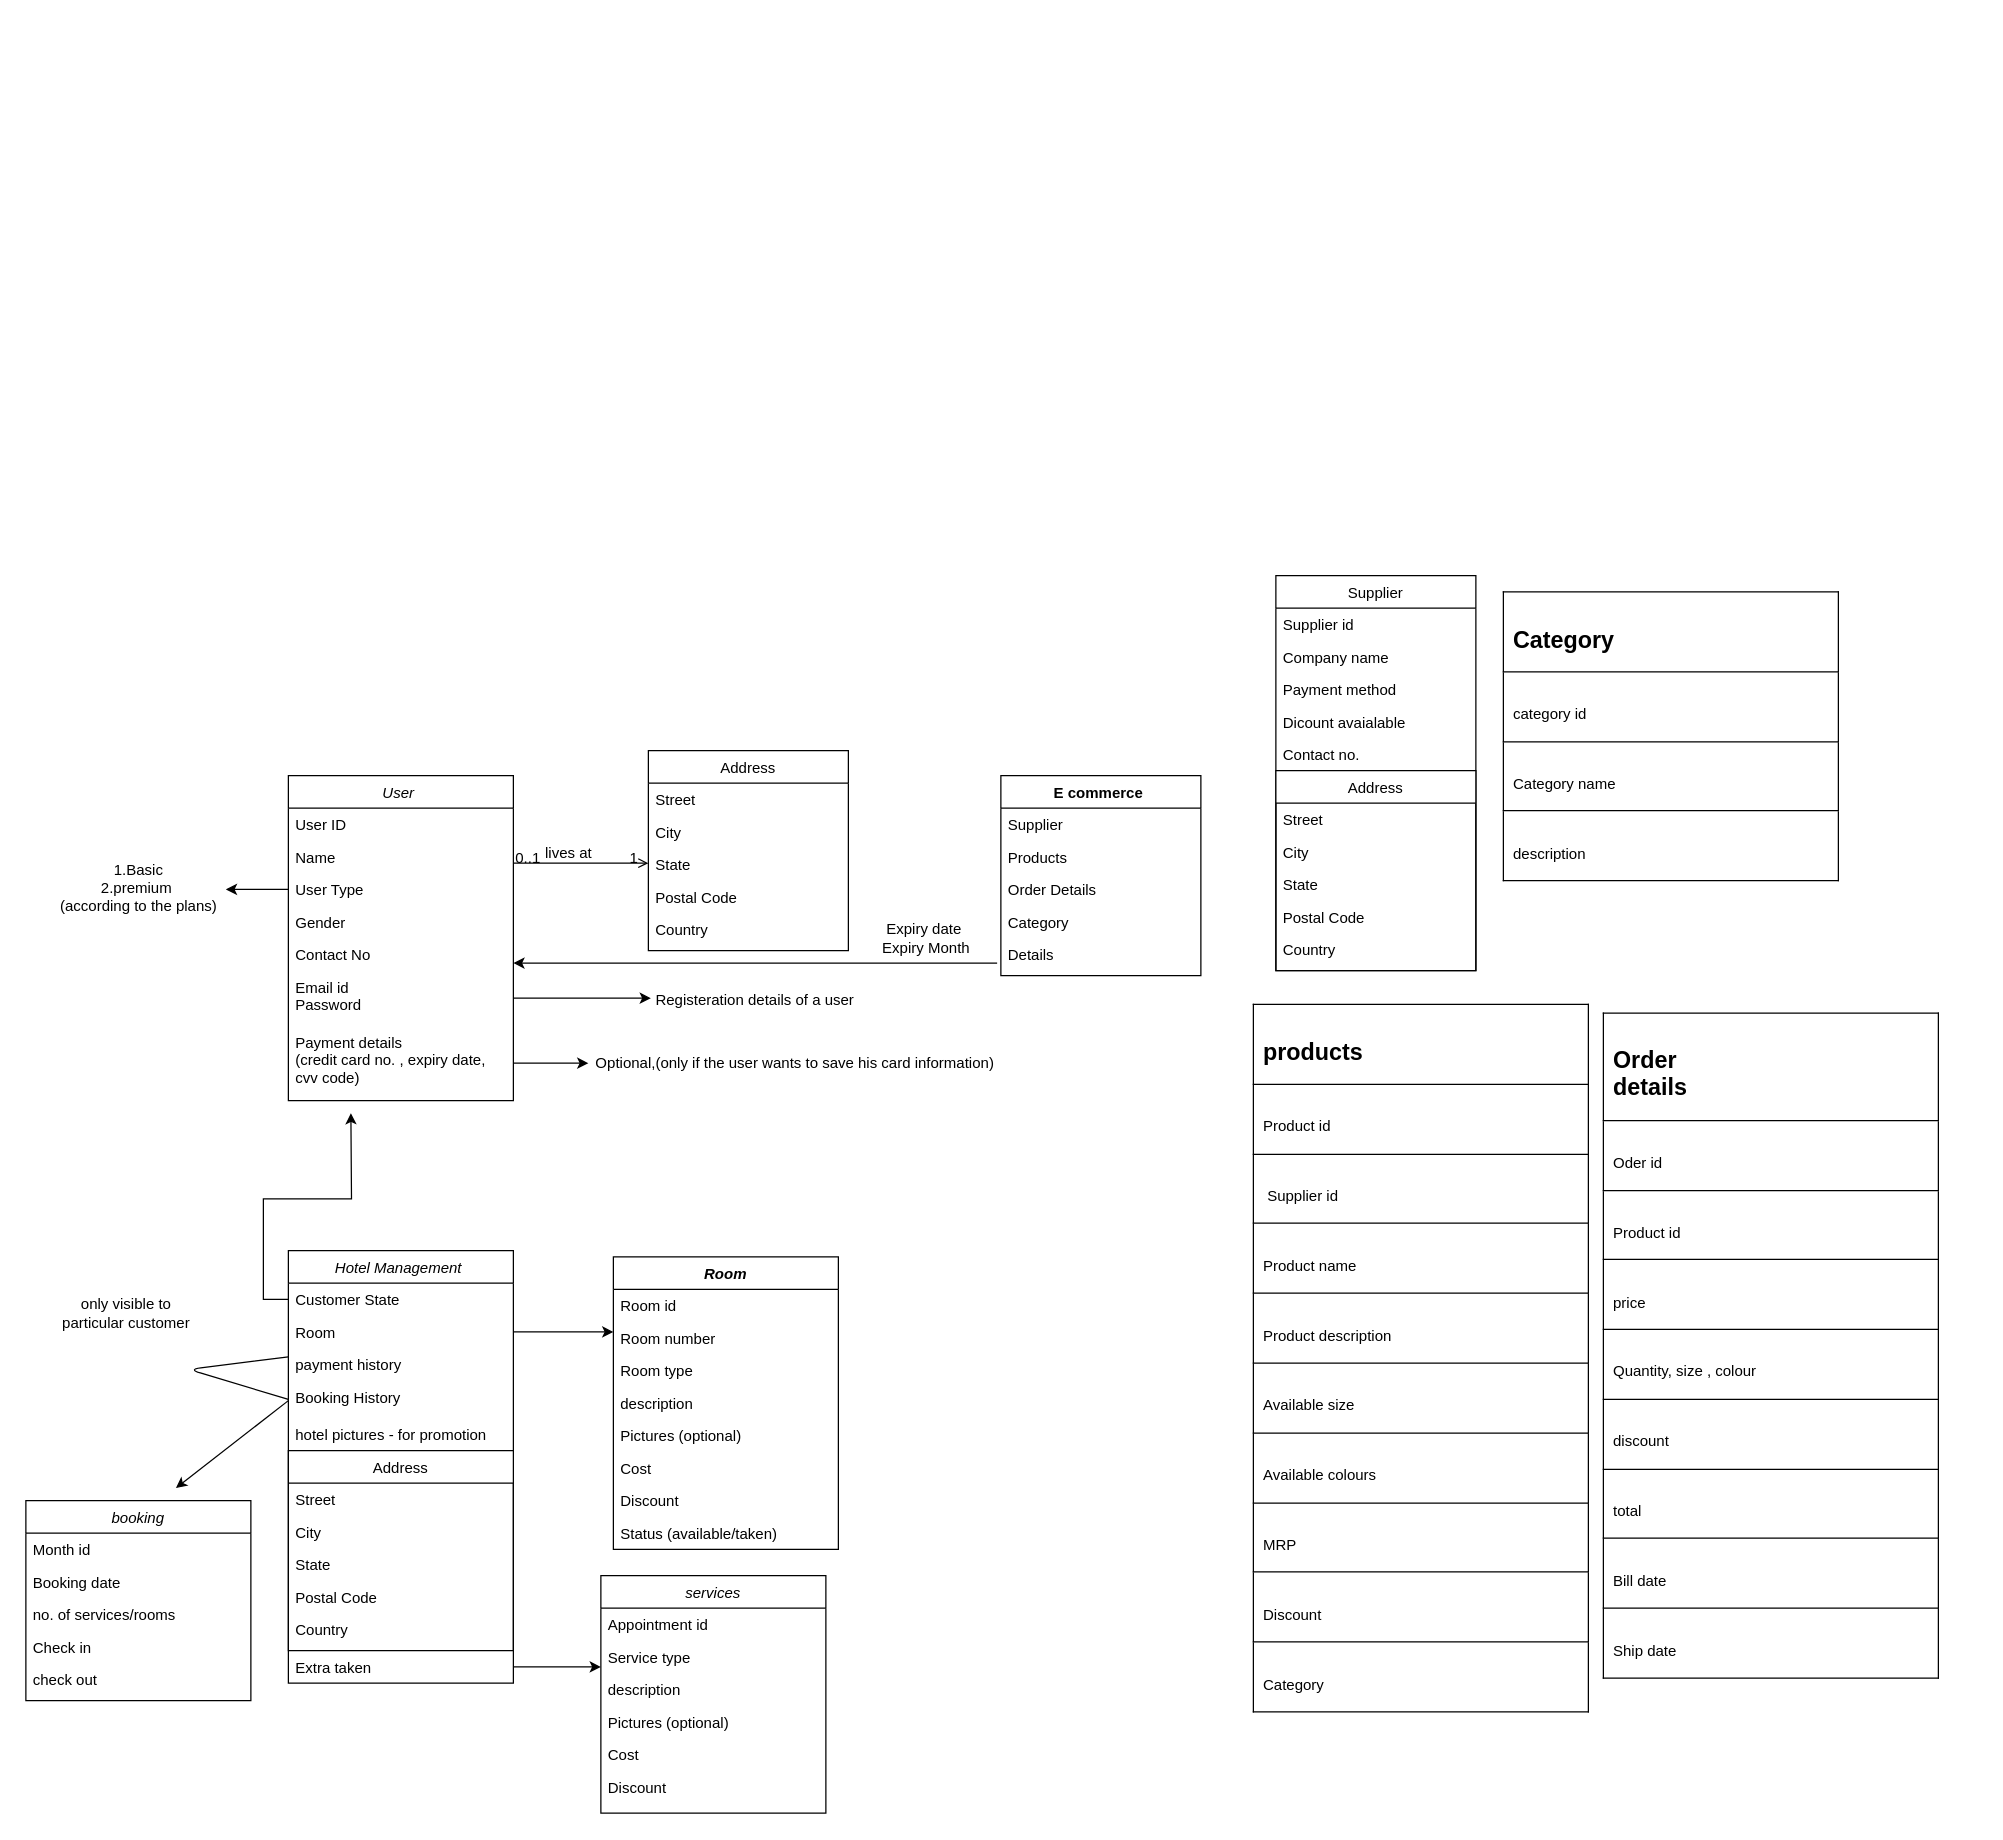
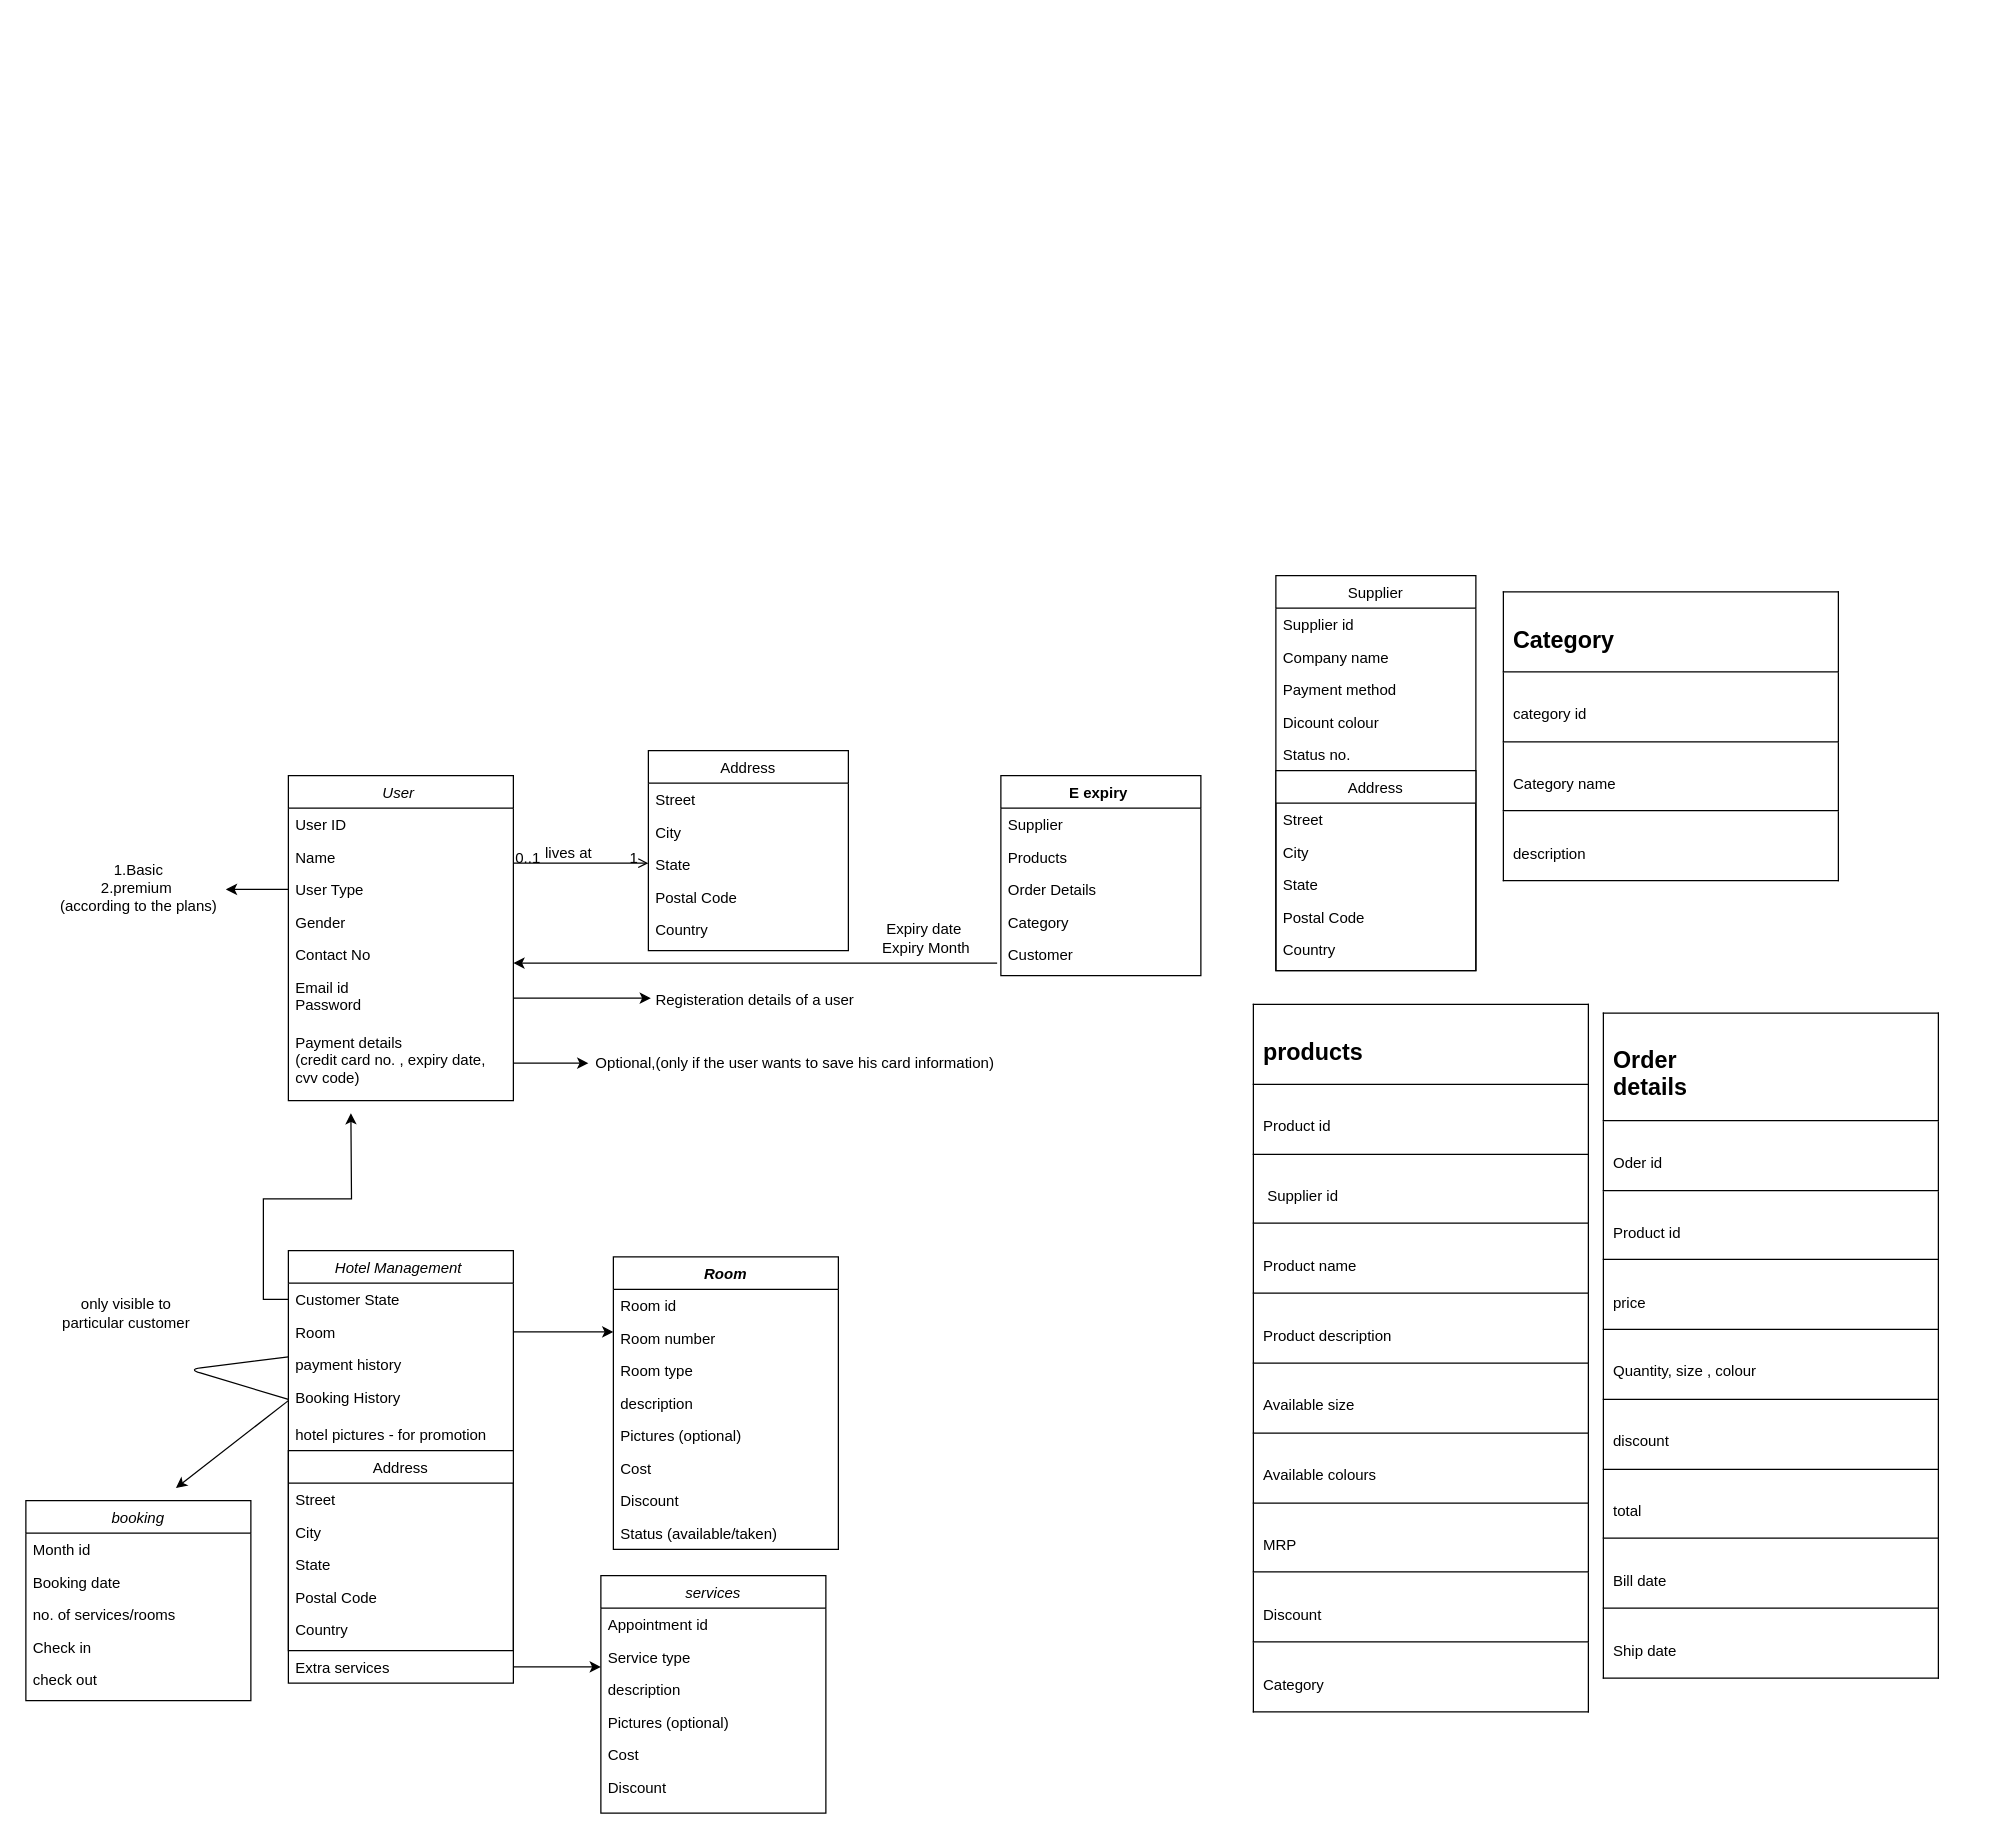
node "Dicount avaialable": label "Dicount avaialable" -> "Dicount colour"
node "Contact no.": label "Contact no." -> "Status no."
node "E commerce": label "E commerce" -> "E expiry"
node "Details": label "Details" -> "Customer"
node "Extra taken": label "Extra taken" -> "Extra services"
